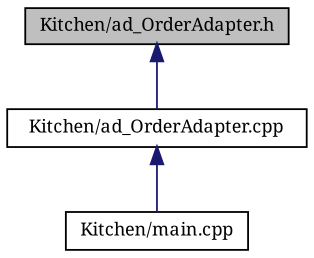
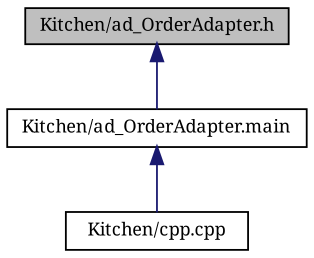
node "Kitchen/ad_OrderAdapter.cpp": label "Kitchen/ad_OrderAdapter.cpp" -> "Kitchen/ad_OrderAdapter.main"
node "Kitchen/main.cpp": label "Kitchen/main.cpp" -> "Kitchen/cpp.cpp"
